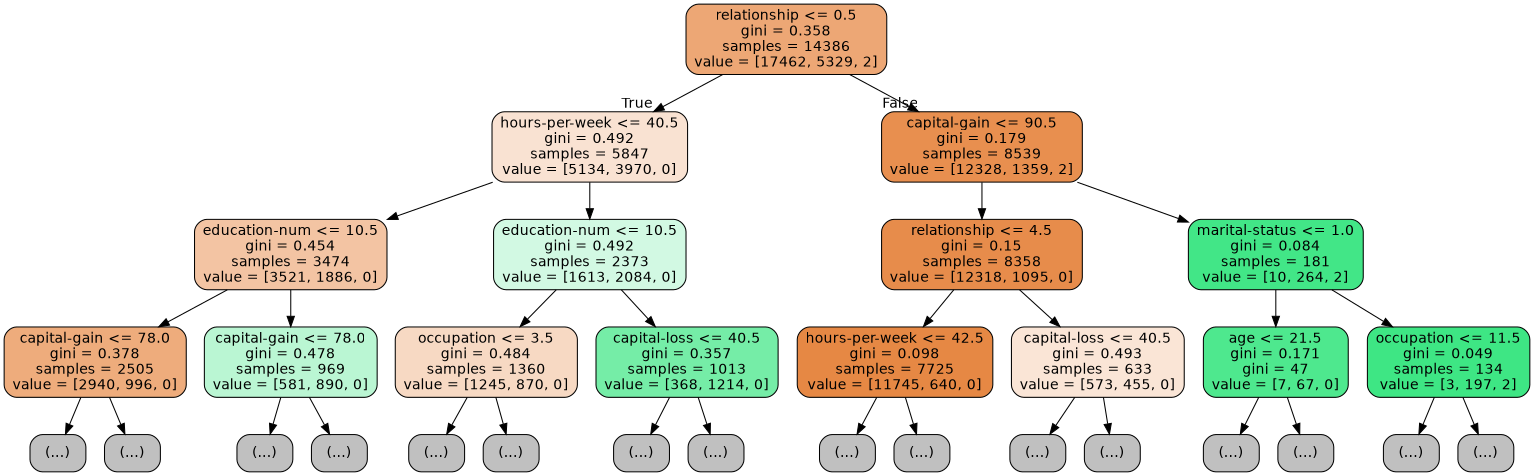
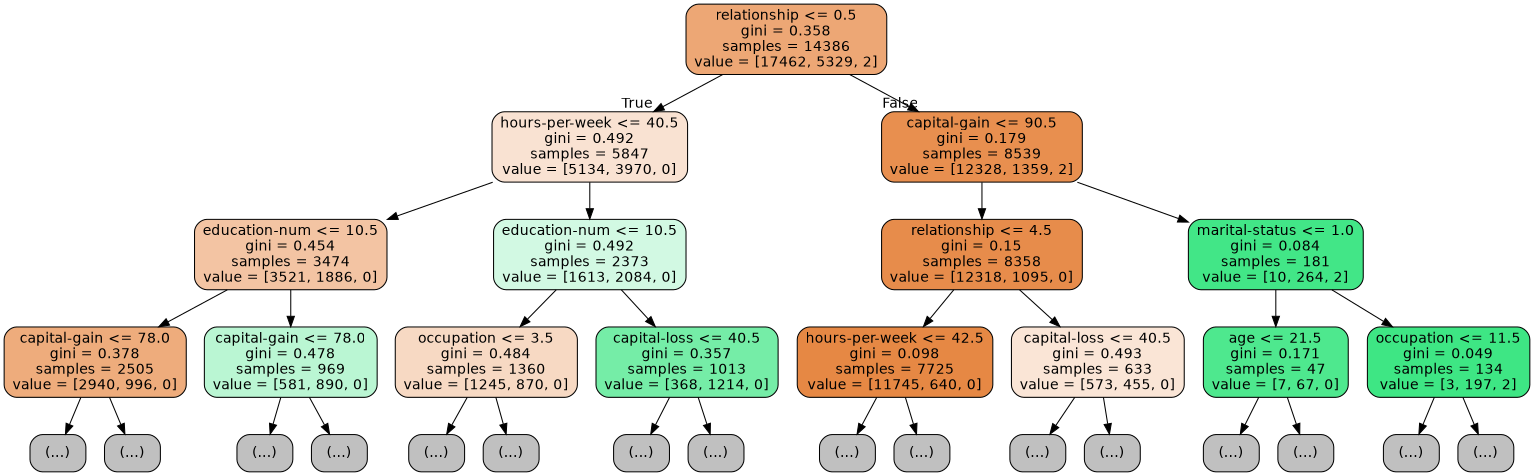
node "age <= 21.5 gini = 0.171 gini = 47 value = [7, 67, 0]": label "age <= 21.5 gini = 0.171 gini = 47 value = [7, 67, 0]" -> "age <= 21.5 gini = 0.171 samples = 47 value = [7, 67, 0]"
